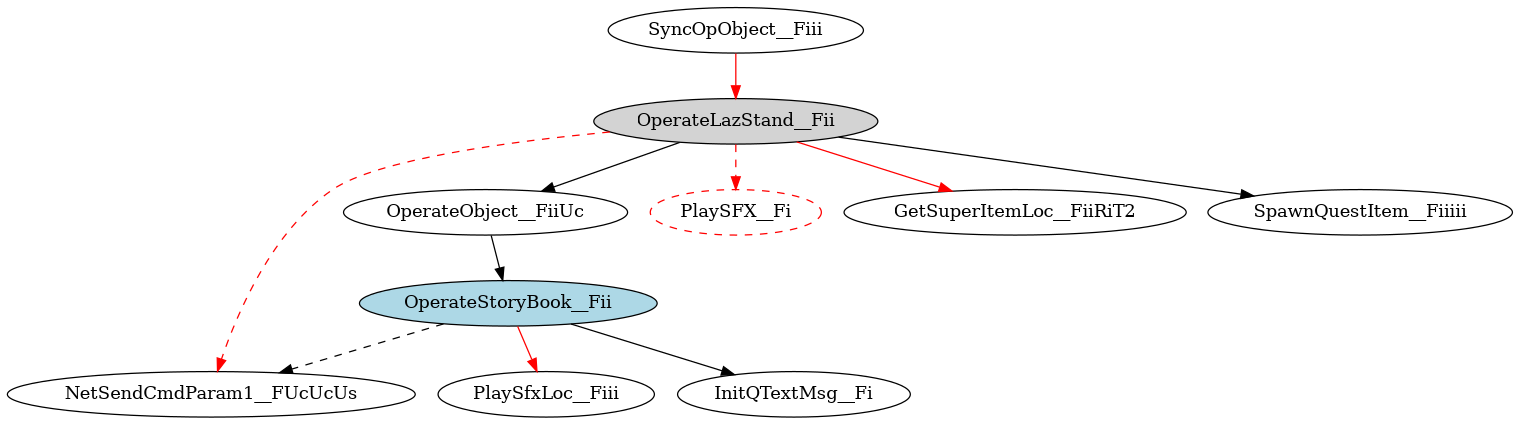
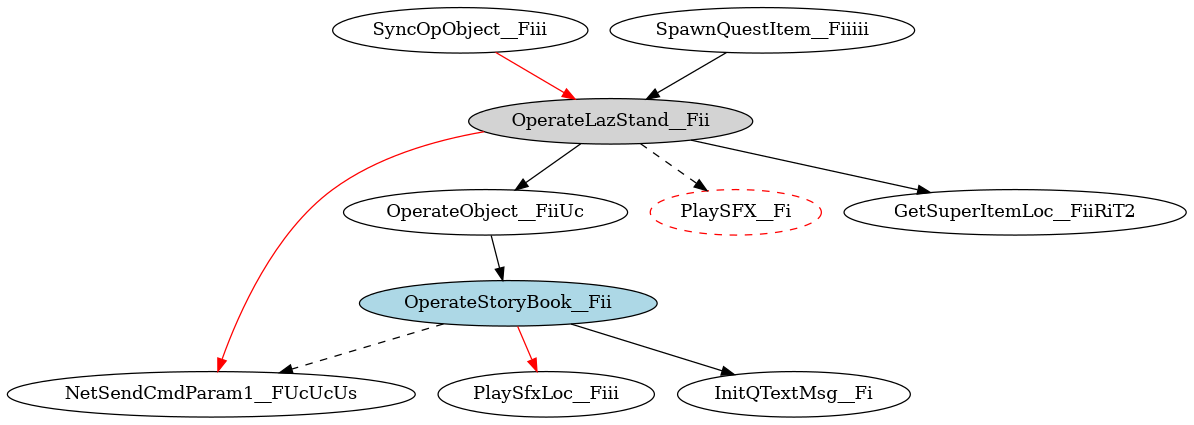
edge "OperateLazStand__Fii" -> "PlaySFX__Fi": color red -> black
edge "OperateLazStand__Fii" -> "GetSuperItemLoc__FiiRiT2": color red -> black
edge "OperateLazStand__Fii" -> "SpawnQuestItem__Fiiiii": reversed
edge "OperateLazStand__Fii" -> "NetSendCmdParam1__FUcUcUs": style dashed -> solid
